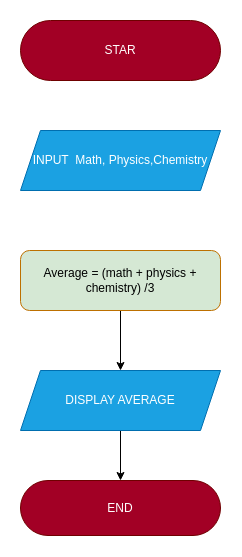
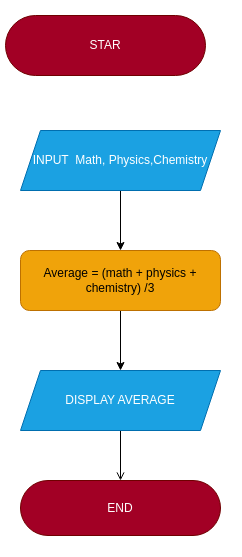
node "STAR": moved (121, 51) -> (106, 46)
edge "INPUT Math, Physics,Chemistry" -> "Average = (math + physics + chemistry) /3": added
node "Average = (math + physics + chemistry) /3": fillcolor #d5e8d4 -> #f0a30a
edge "DISPLAY AVERAGE" -> "END": arrowhead classic -> open
